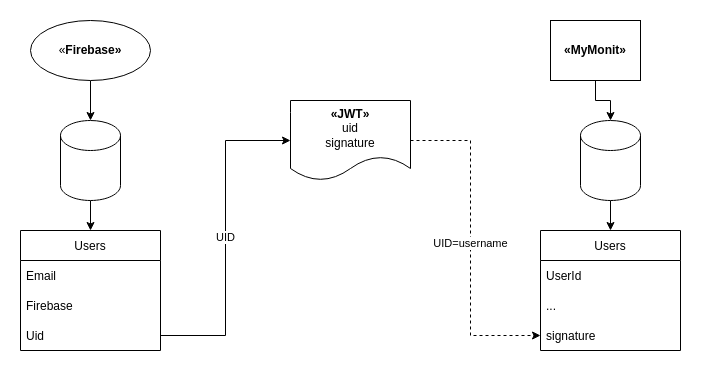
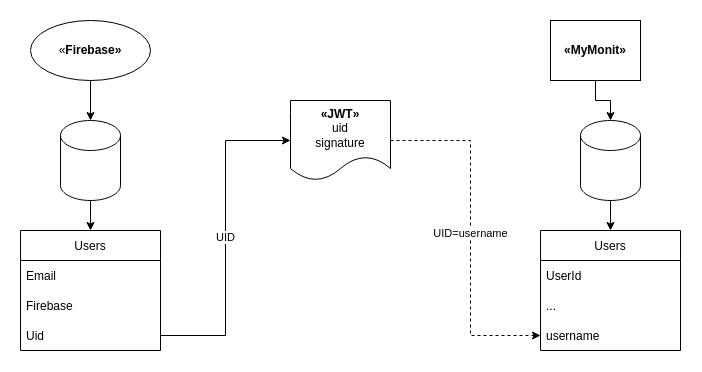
node "«JWT» uid signature": size 120x80 -> 100x80
node "signature": label "signature" -> "username"
